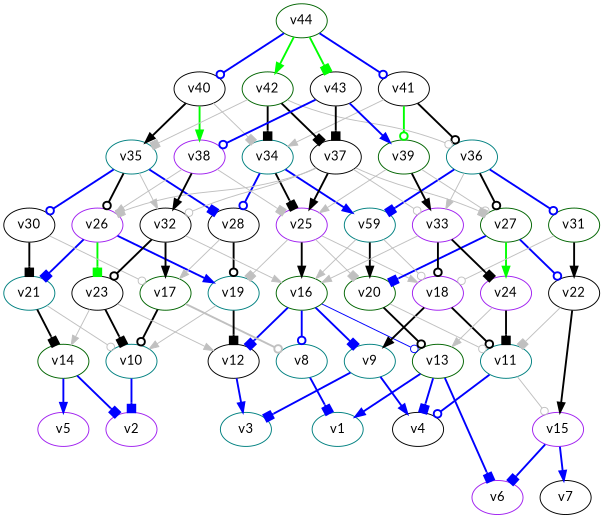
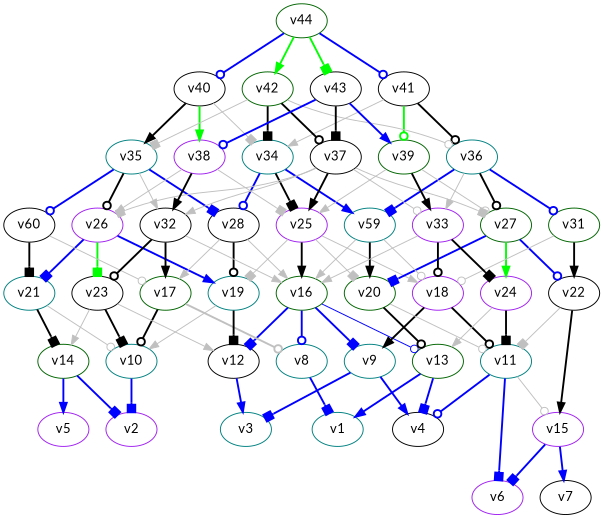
edge "v42" -> "v37": arrowhead box -> odot
edge "v37" -> "v32": arrowhead odot -> normal
node "v30": label "v30" -> "v60"
edge "v28" -> "v16": added
edge "v13" -> "v6": now "v11" -> "v6"
